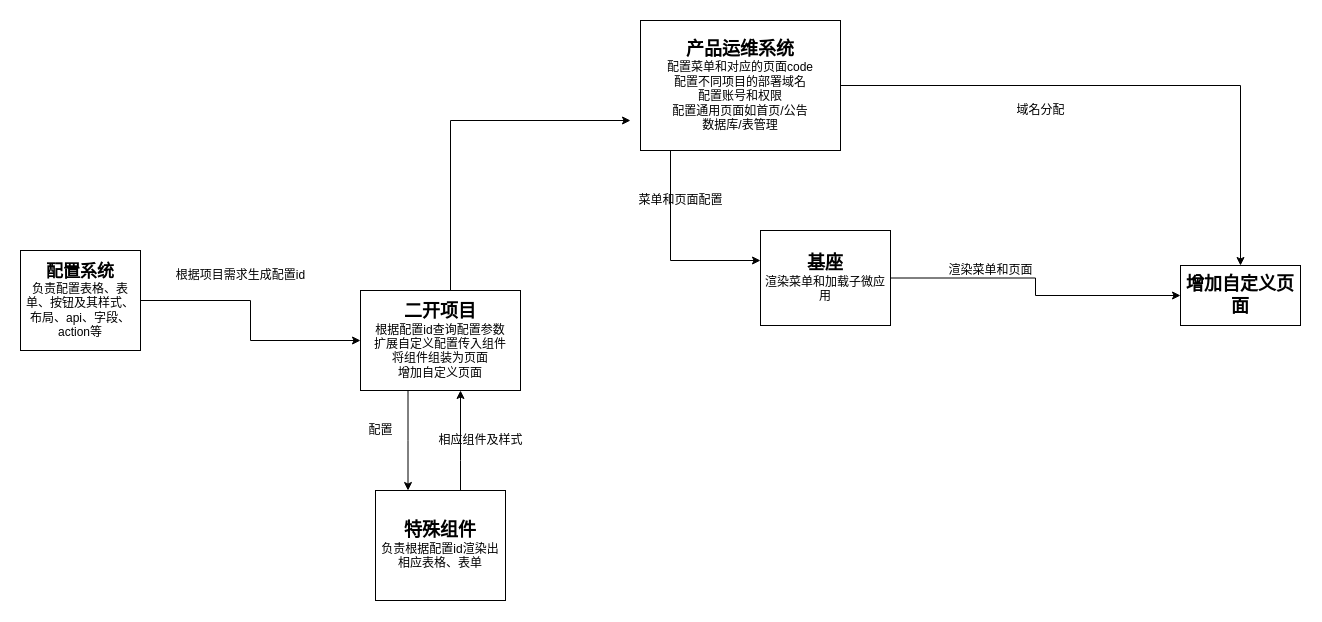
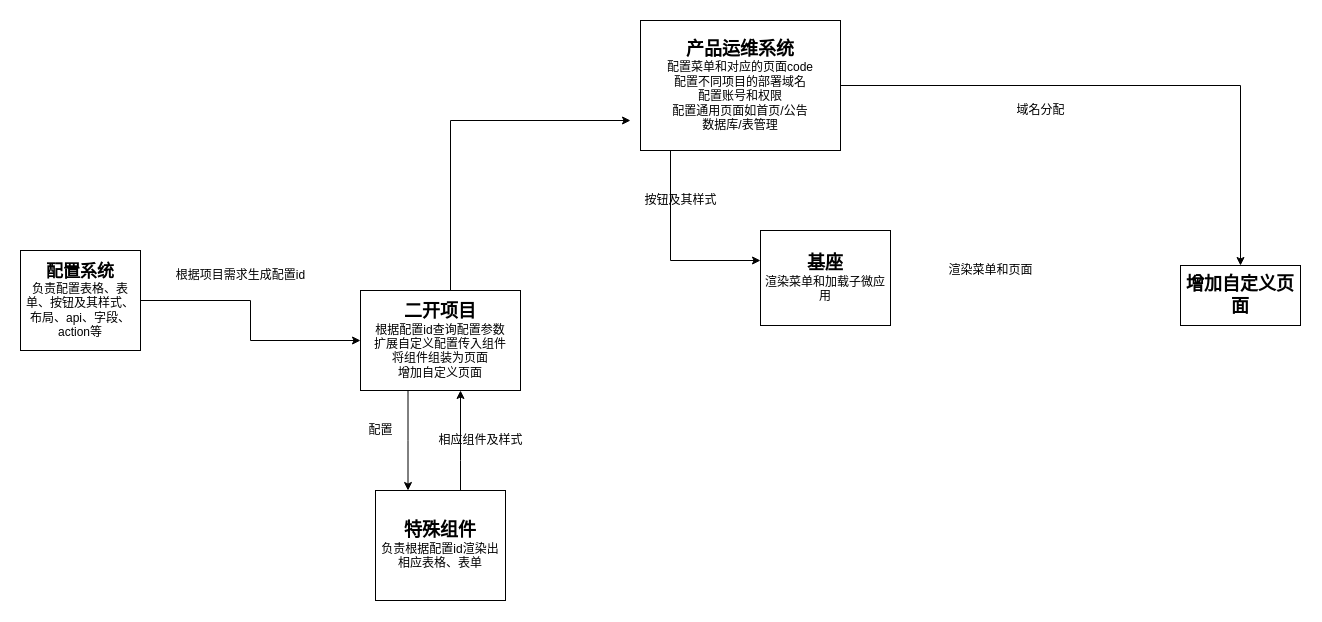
node "菜单和页面配置": label "菜单和页面配置" -> "按钮及其样式"
edge "基座 渲染菜单和加载子微应用" -> "增加自定义页面": removed
